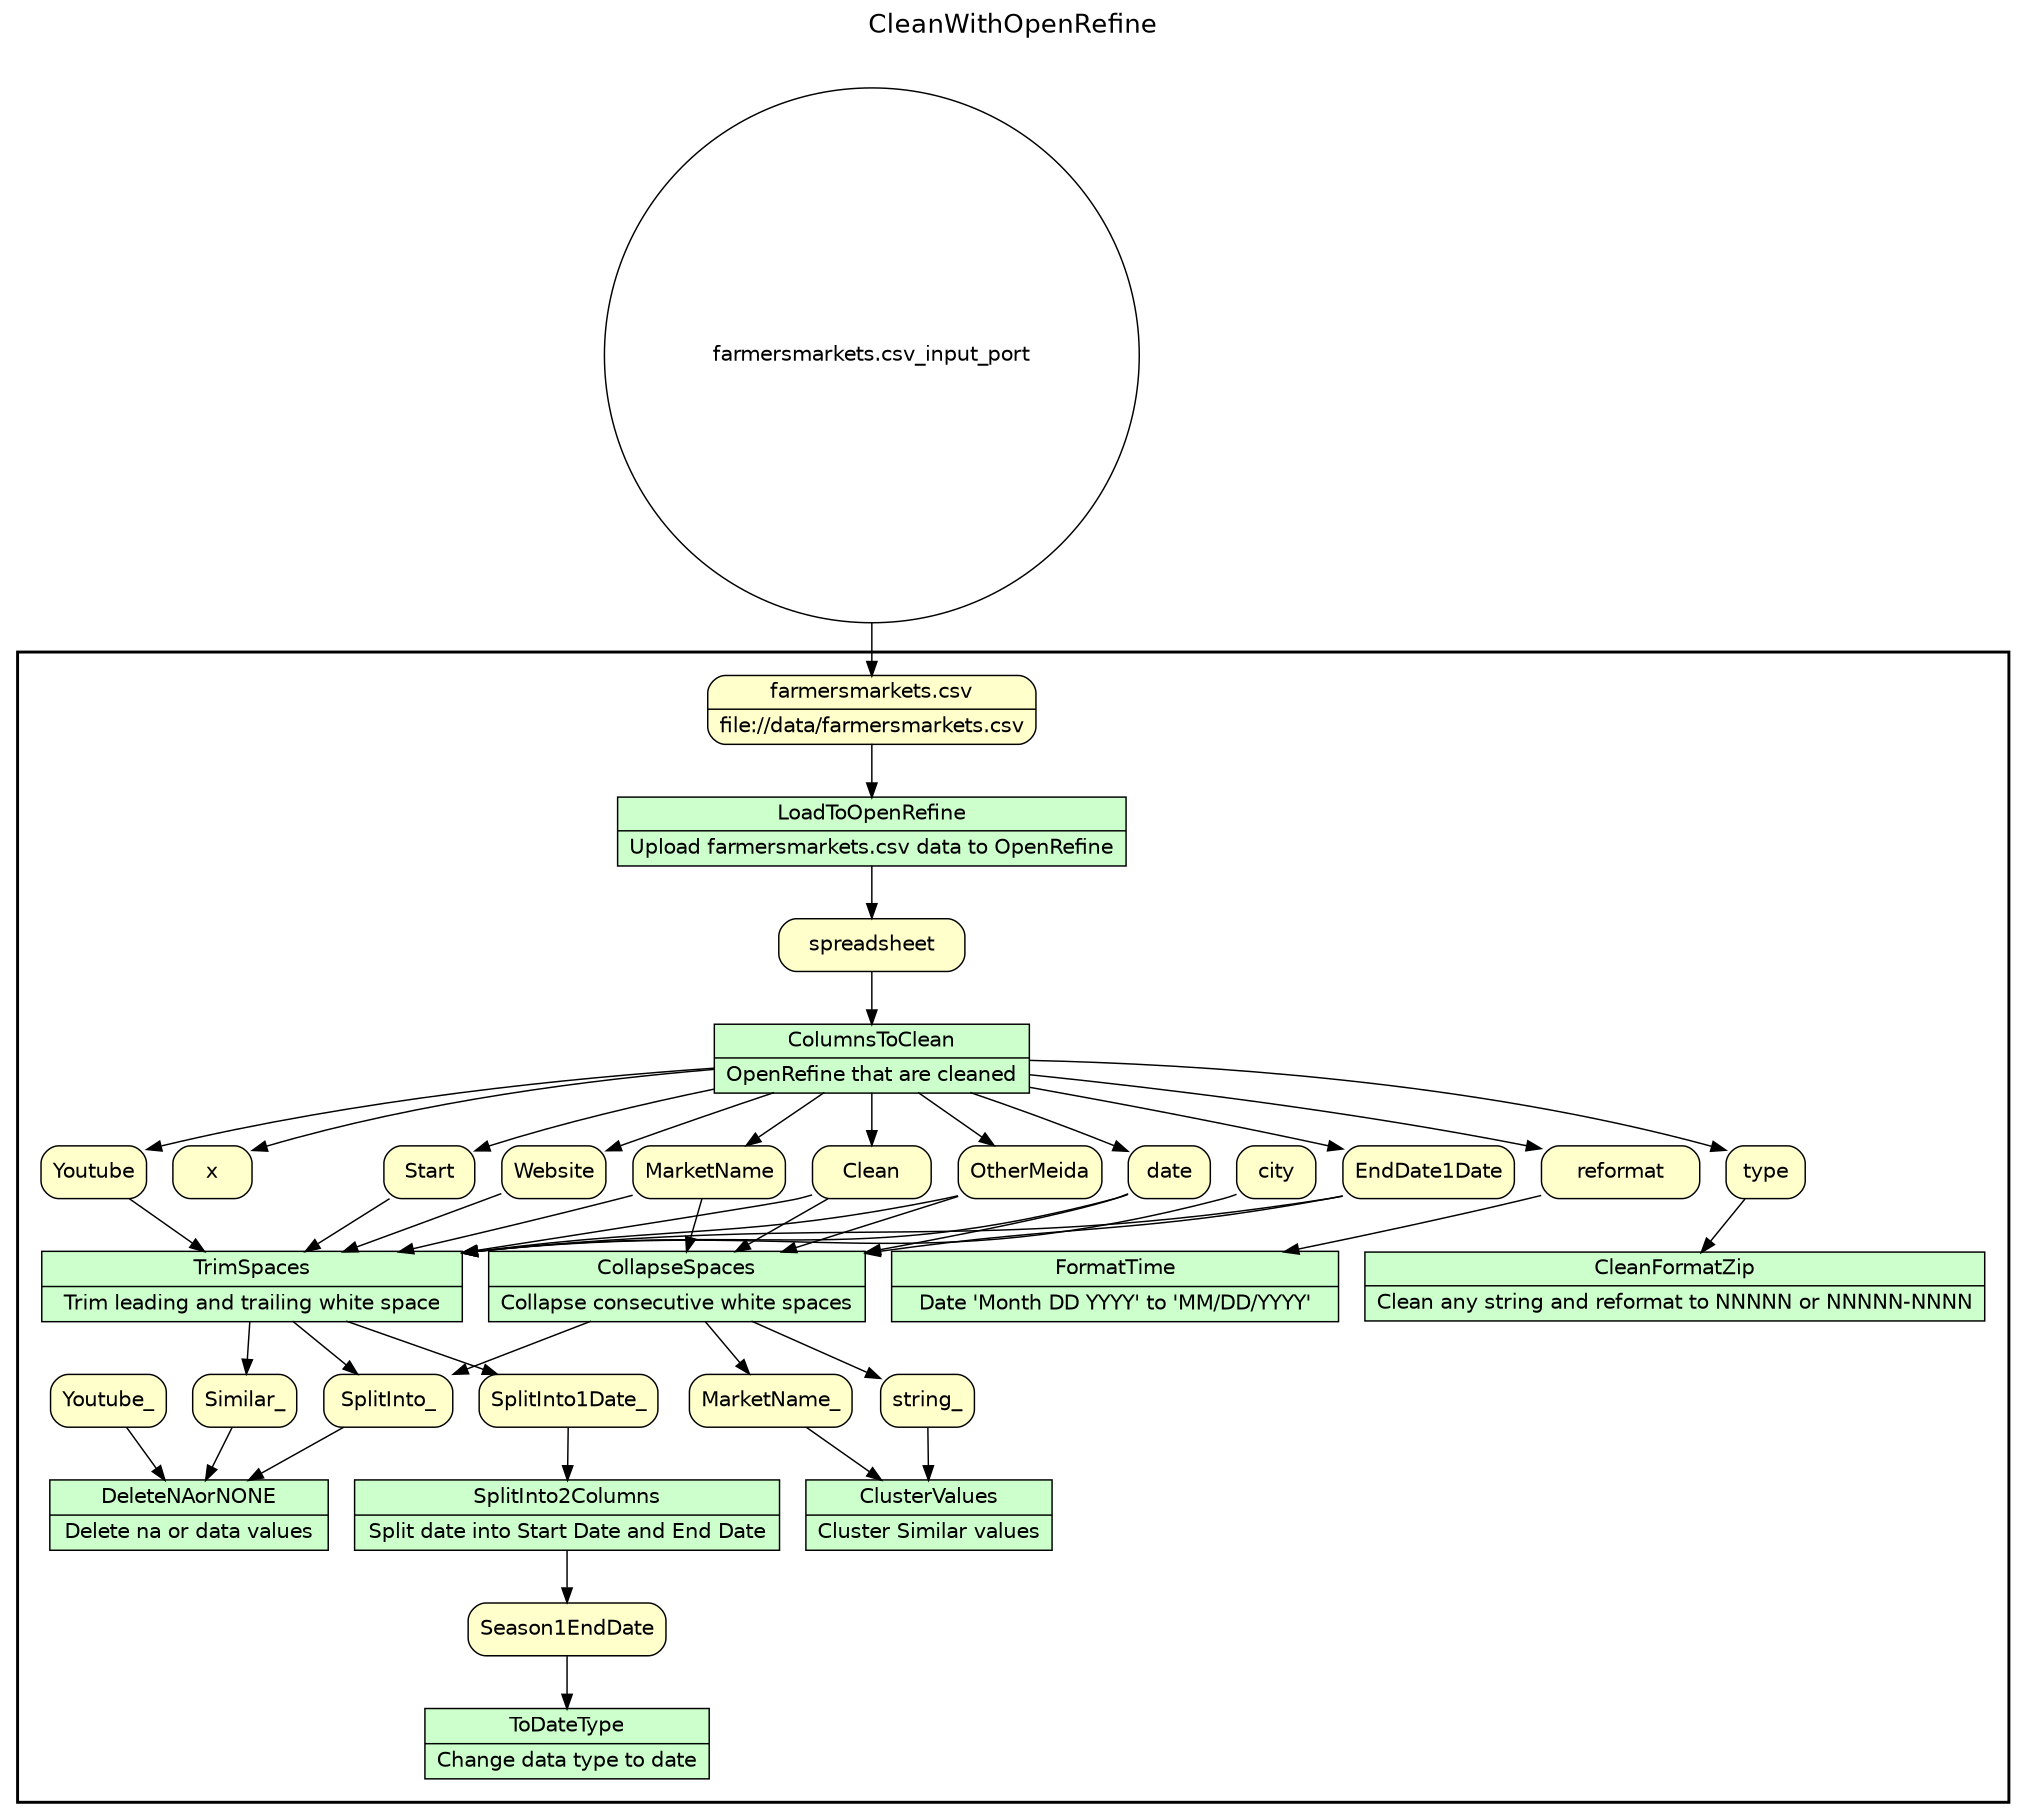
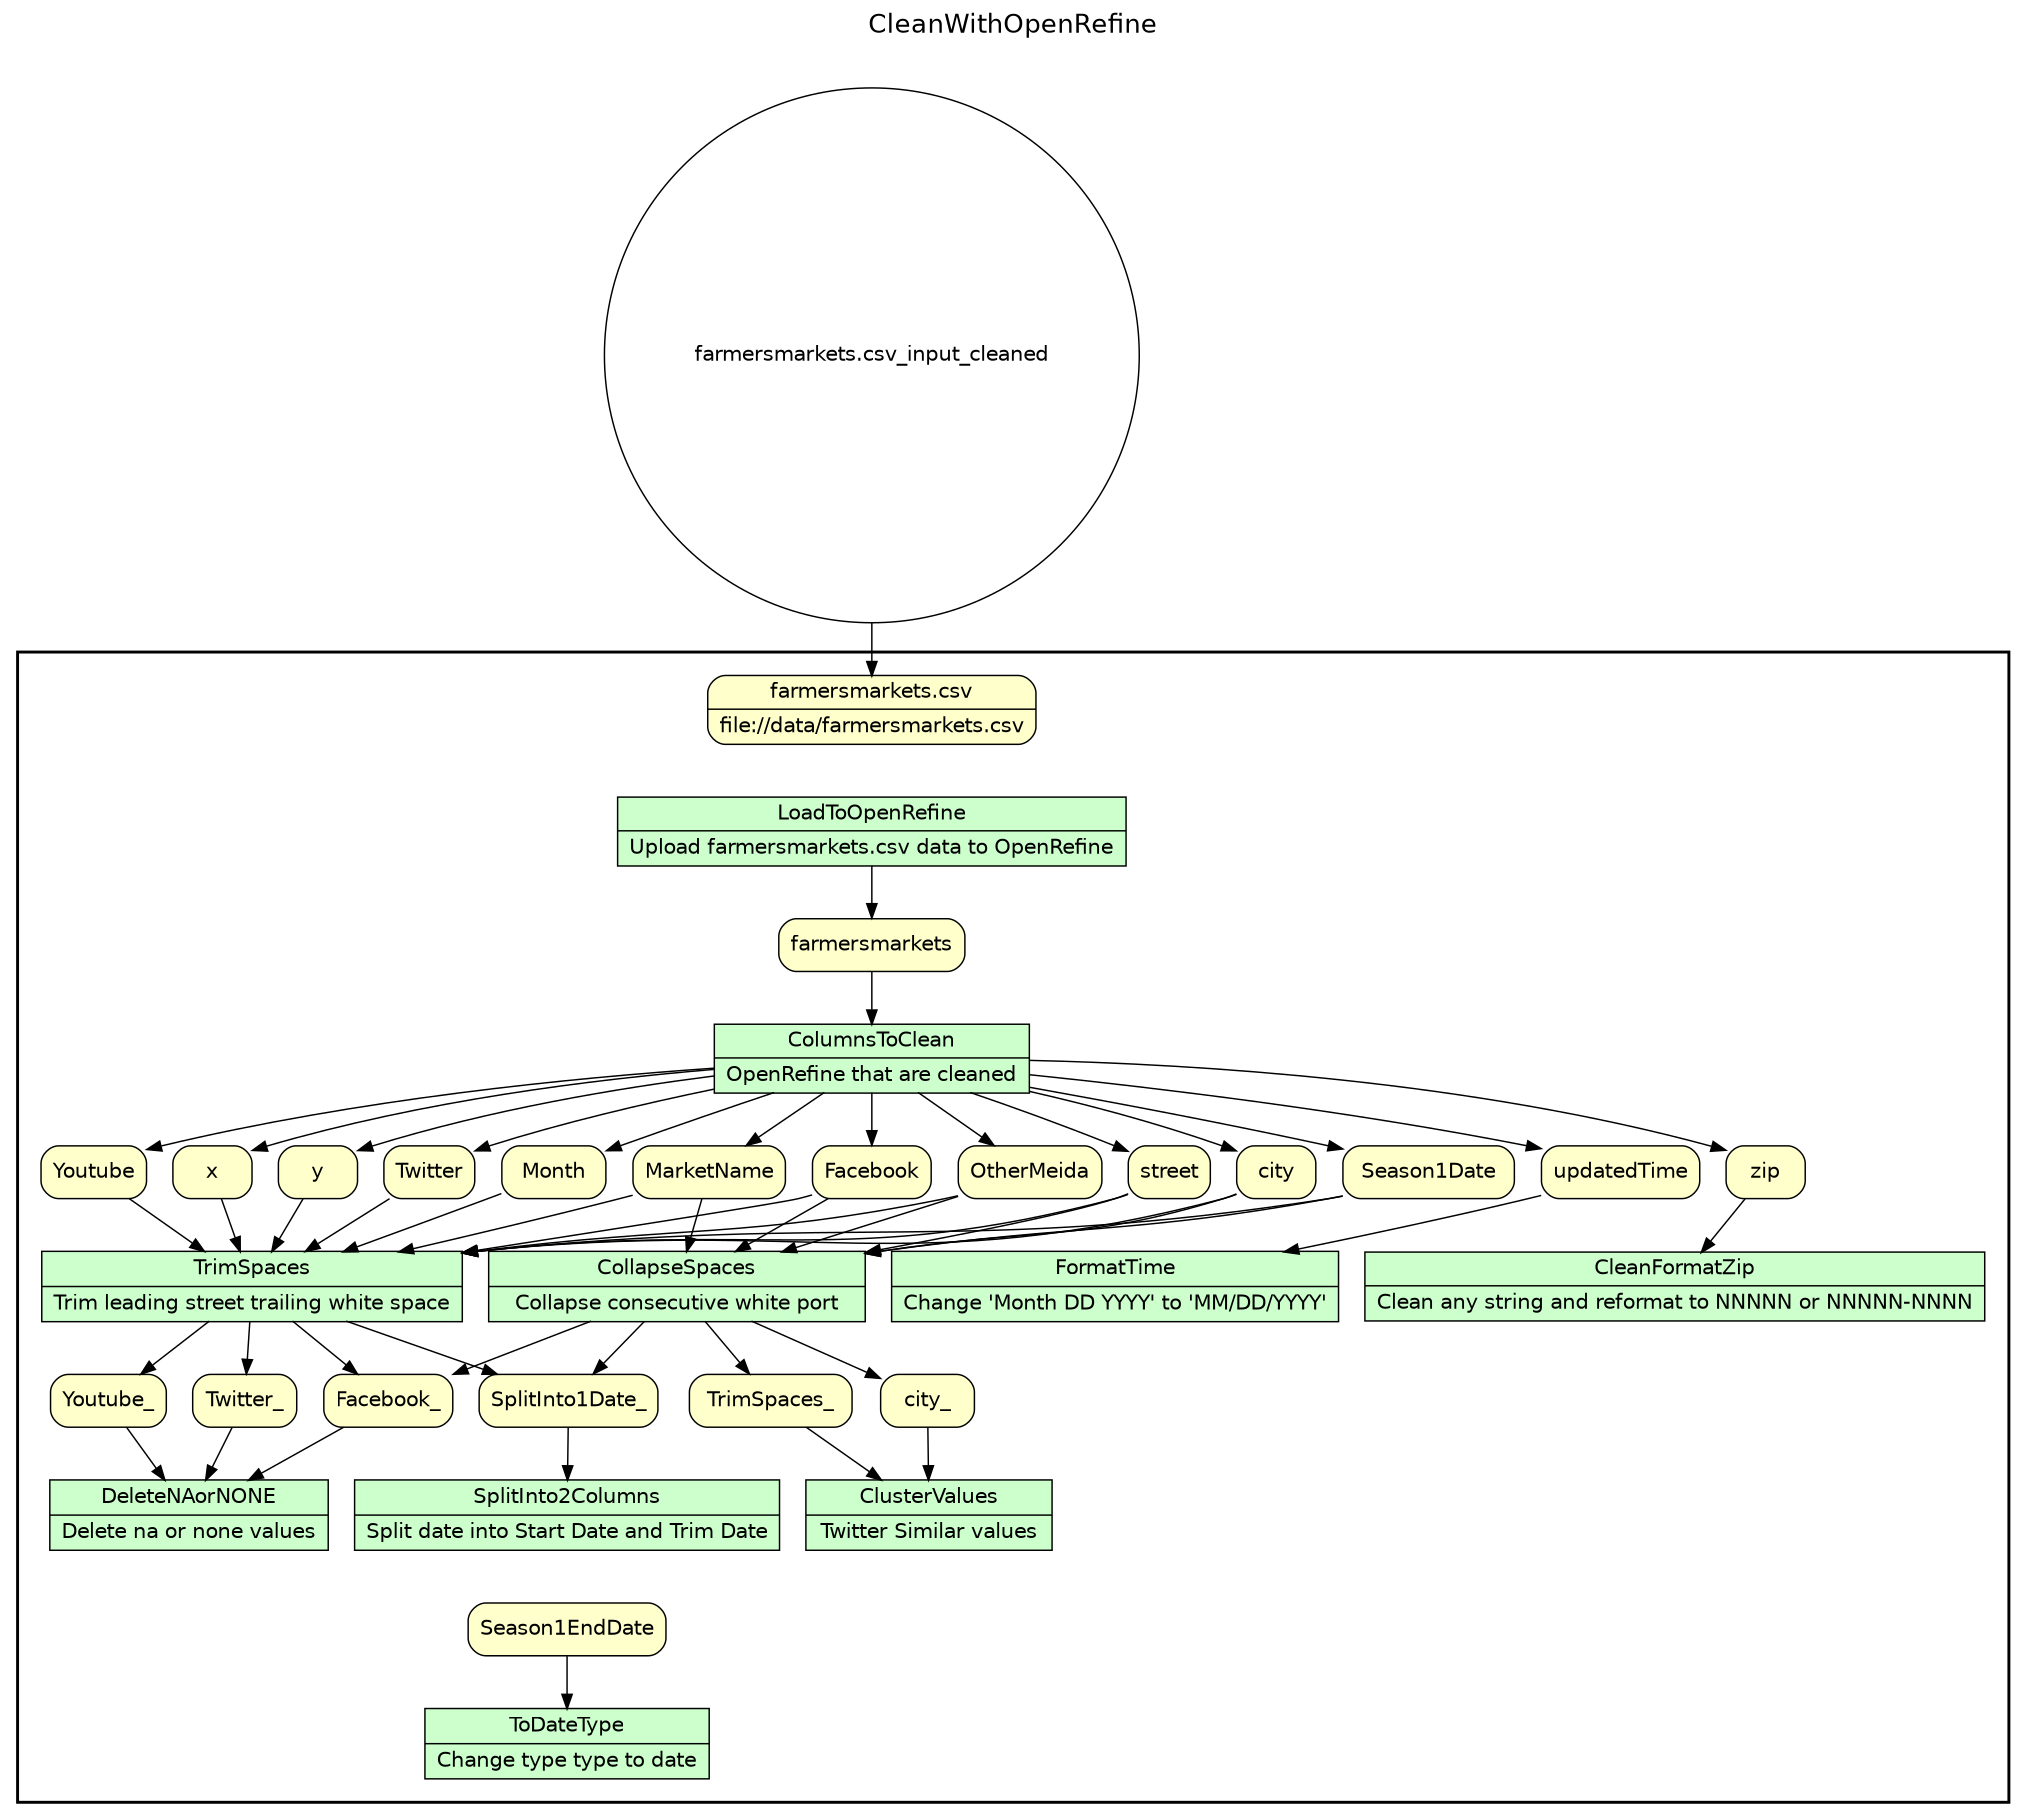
node "farmersmarkets.csv_input_port": label "farmersmarkets.csv_input_port" -> "farmersmarkets.csv_input_cleaned"
edge "farmersmarkets.csv" -> "LoadToOpenRefine": removed
node "spreadsheet": label "spreadsheet" -> "farmersmarkets"
edge "ColumnsToClean" -> "city": added
node "y": added
node "Start": label "Start" -> "Twitter"
node "Website": label "Website" -> "Month"
node "Clean": label "Clean" -> "Facebook"
node "date": label "date" -> "street"
node "EndDate1Date": label "EndDate1Date" -> "Season1Date"
node "reformat": label "reformat" -> "updatedTime"
node "type": label "type" -> "zip"
edge "x" -> "TrimSpaces": added
edge "city" -> "CollapseSpaces": added
node "TrimSpaces": text "Trim leading and trailing white space" -> "Trim leading street trailing white space"
node "CollapseSpaces": text "Collapse consecutive white spaces" -> "Collapse consecutive white port"
node "FormatTime": text "Date 'Month DD YYYY' to 'MM/DD/YYYY'" -> "Change 'Month DD YYYY' to 'MM/DD/YYYY'"
edge "CollapseSpaces" -> "SplitInto1Date_": added
edge "TrimSpaces" -> "Youtube_": added
node "Similar_": label "Similar_" -> "Twitter_"
node "SplitInto_": label "SplitInto_" -> "Facebook_"
node "MarketName_": label "MarketName_" -> "TrimSpaces_"
node "string_": label "string_" -> "city_"
node "DeleteNAorNONE": text "Delete na or data values" -> "Delete na or none values"
node "SplitInto2Columns": text "Split date into Start Date and End Date" -> "Split date into Start Date and Trim Date"
node "ClusterValues": text "Cluster Similar values" -> "Twitter Similar values"
edge "SplitInto2Columns" -> "Season1EndDate": removed
node "ToDateType": text "Change data type to date" -> "Change type type to date"
